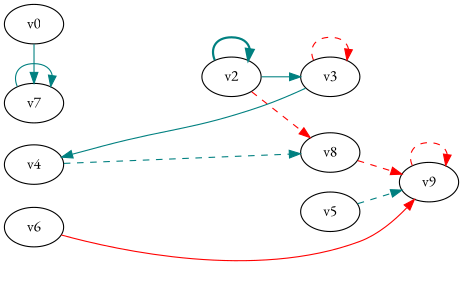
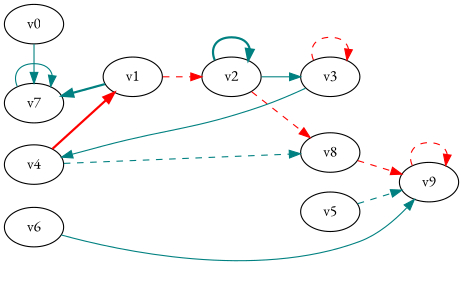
node "v1": added
edge "v6" -> "v9": color red -> teal
